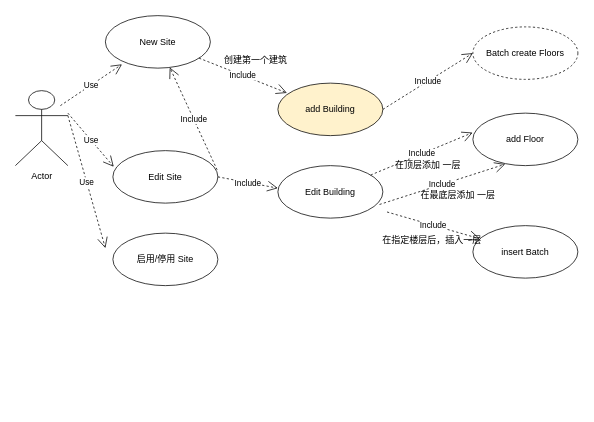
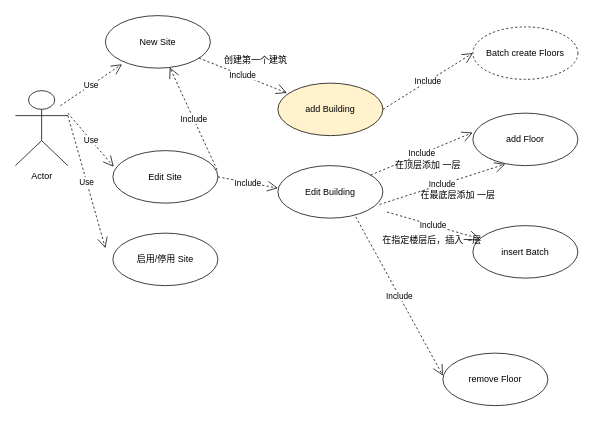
edge "Edit Building" -> "remove Floor": added, label "Include"
node "remove Floor": added
